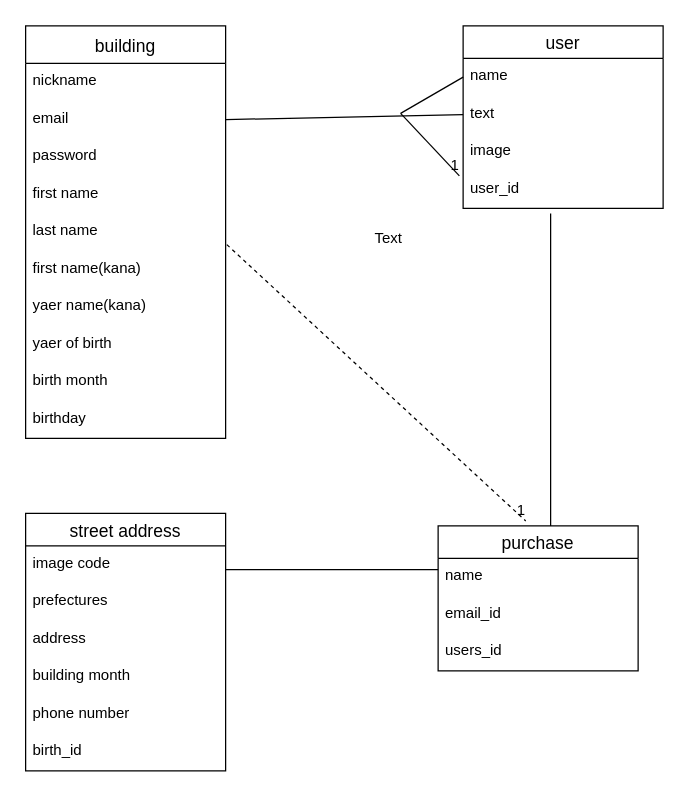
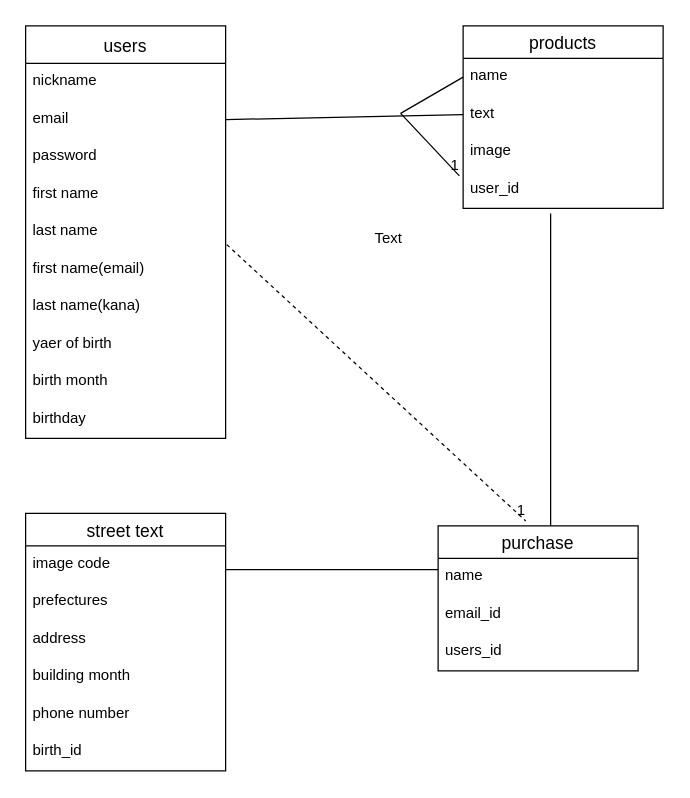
node "user": label "user" -> "products"
node "building": label "building" -> "users"
node "first name(kana)": label "first name(kana)" -> "first name(email)"
node "yaer name(kana)": label "yaer name(kana)" -> "last name(kana)"
node "street address": label "street address" -> "street text"
